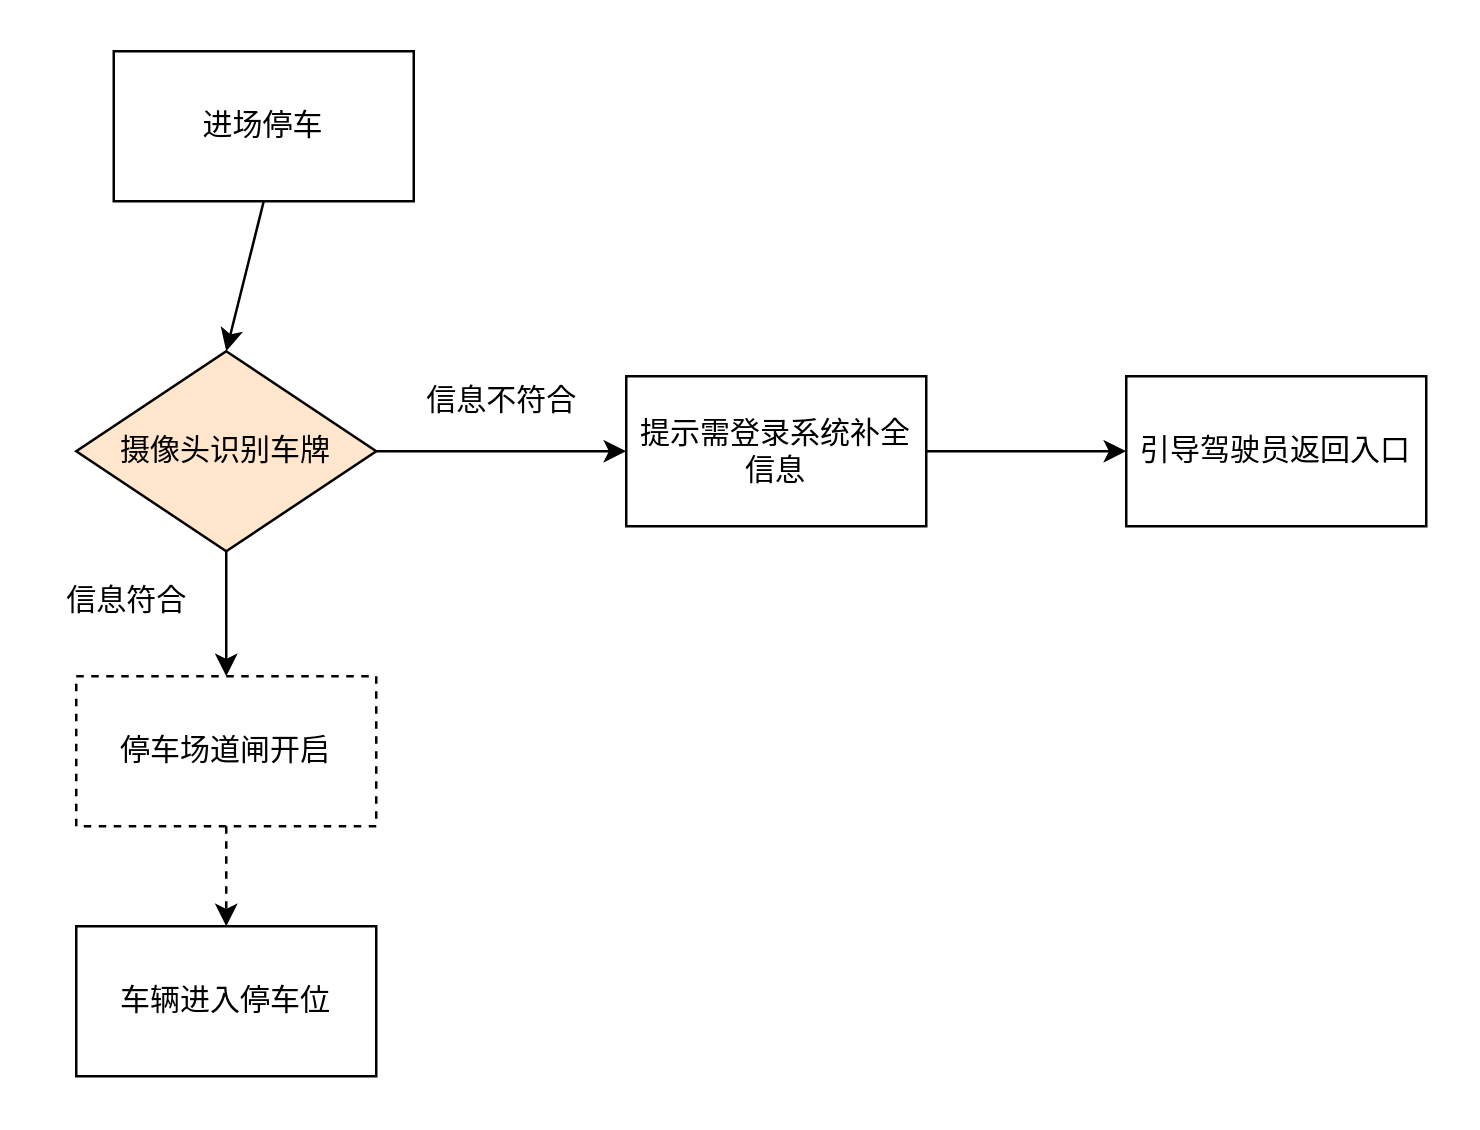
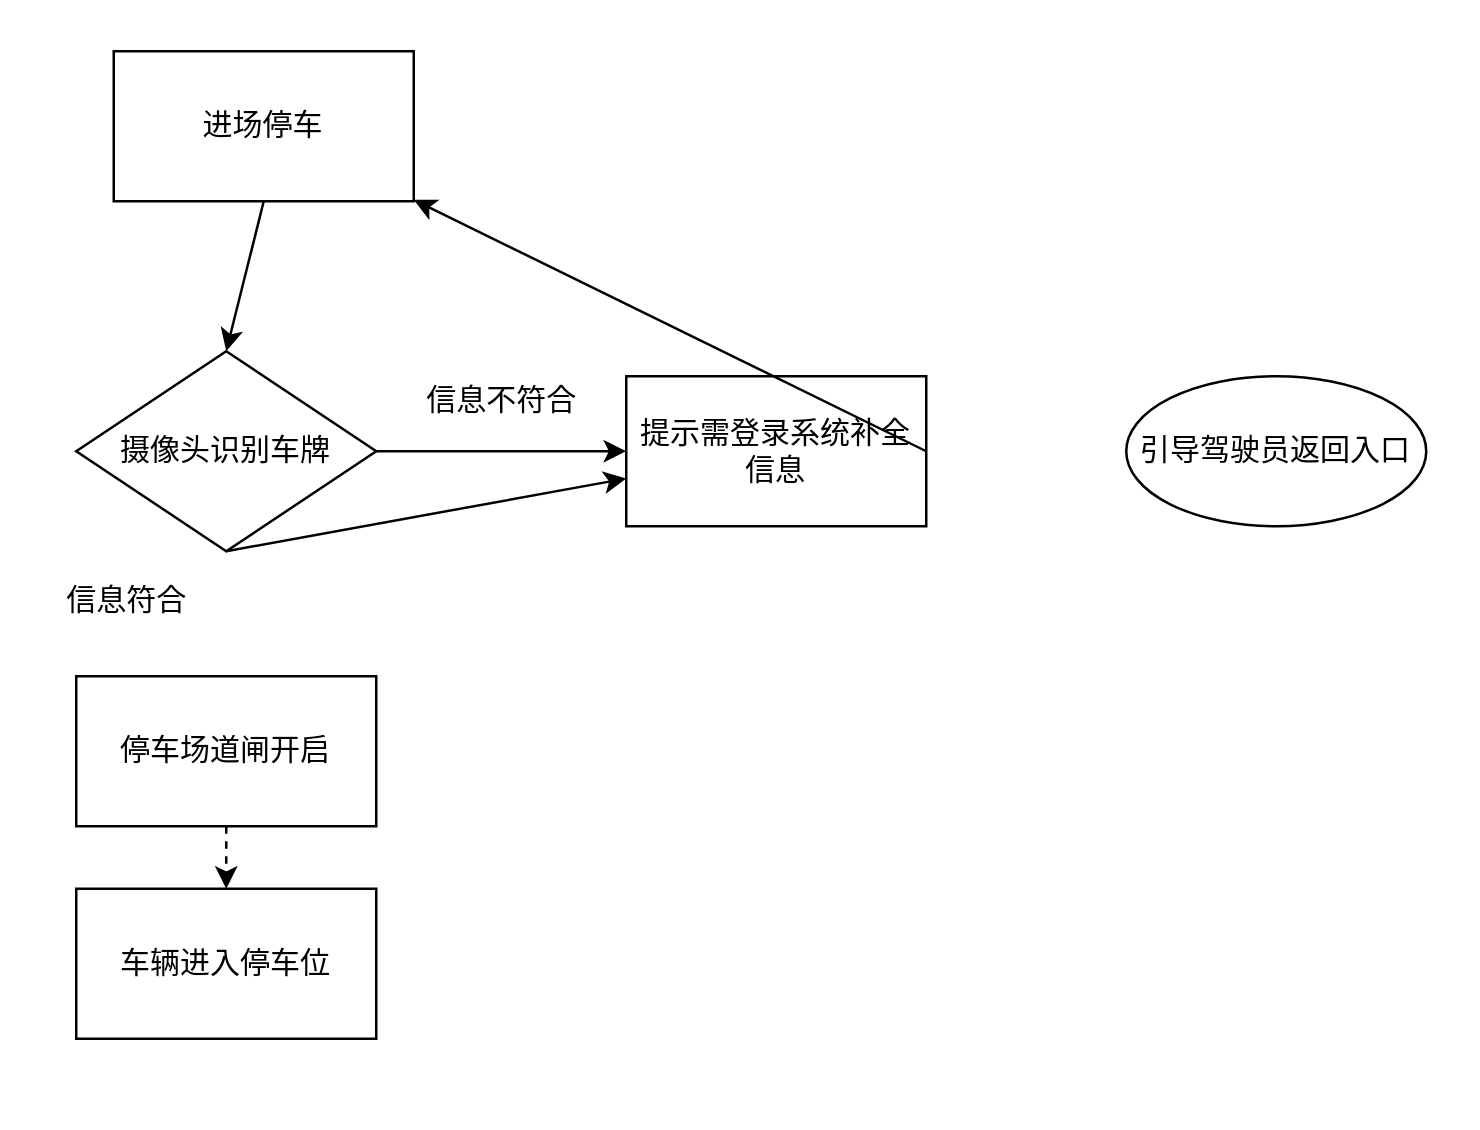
node "摄像头识别车牌": fillcolor #ffe6cc -> #ffffff
edge "提示需登录系统补全信息" -> "引导驾驶员返回入口": now "提示需登录系统补全信息" -> "进场停车"
node "引导驾驶员返回入口": shape rectangle -> ellipse
edge "摄像头识别车牌" -> "停车场道闸开启": now "摄像头识别车牌" -> "提示需登录系统补全信息"
node "停车场道闸开启": style dashed -> solid
node "车辆进入停车位": moved (226, 1001) -> (226, 964)
